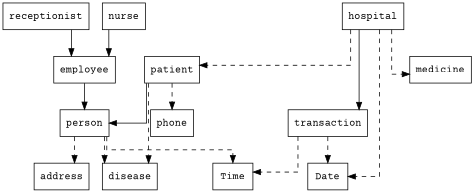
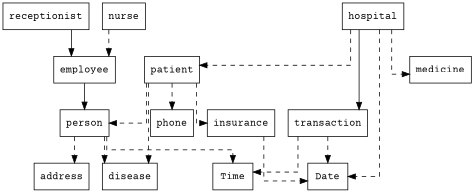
edge "nurse" -> "employee": style solid -> dashed
edge "patient" -> "person": style solid -> dashed
node "insurance": added
